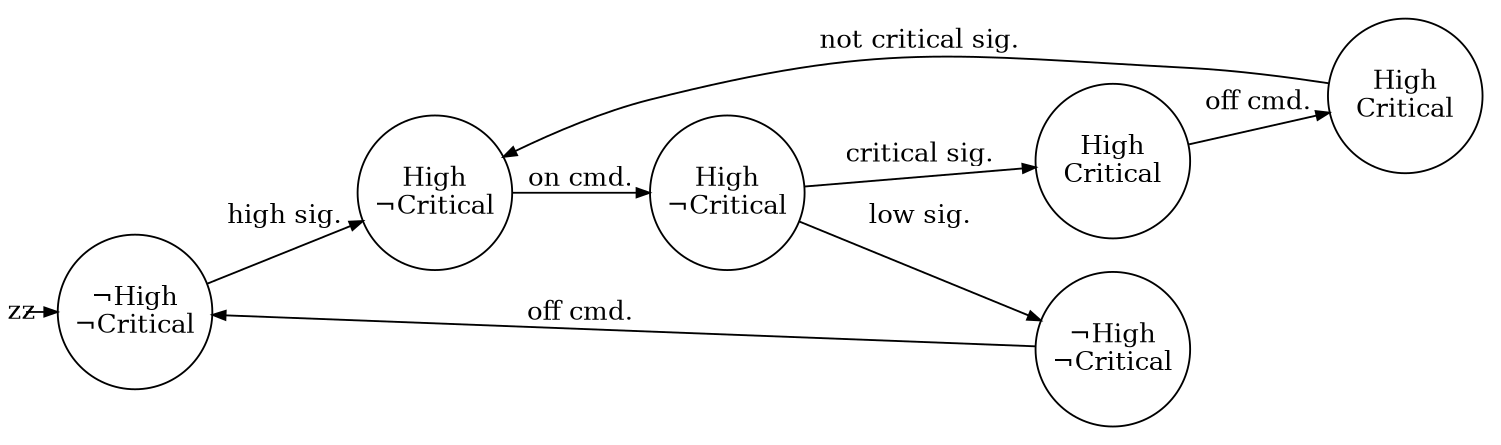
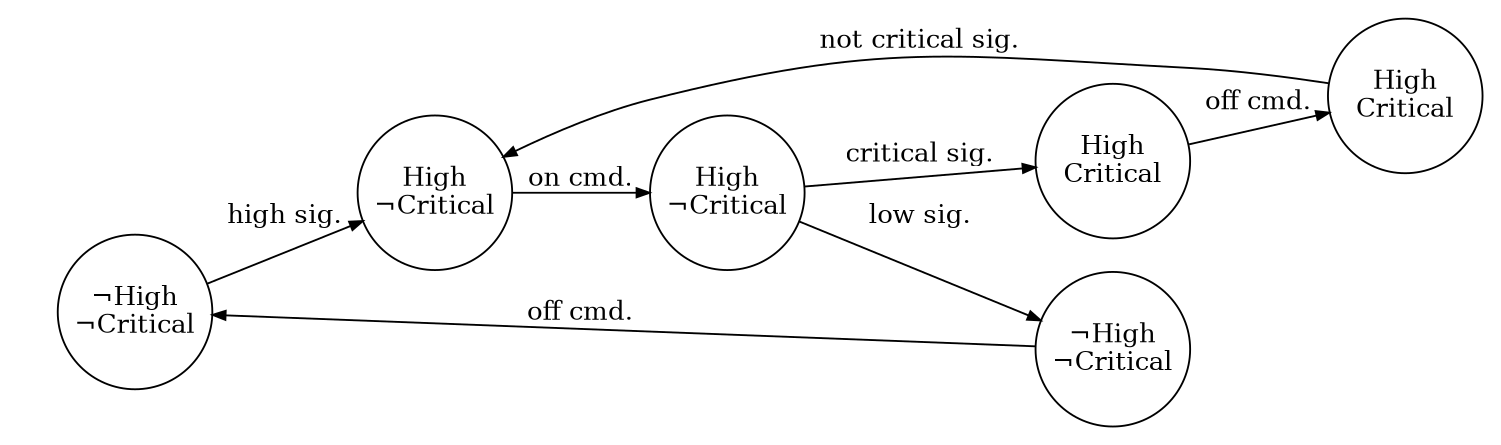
node "zz": removed
